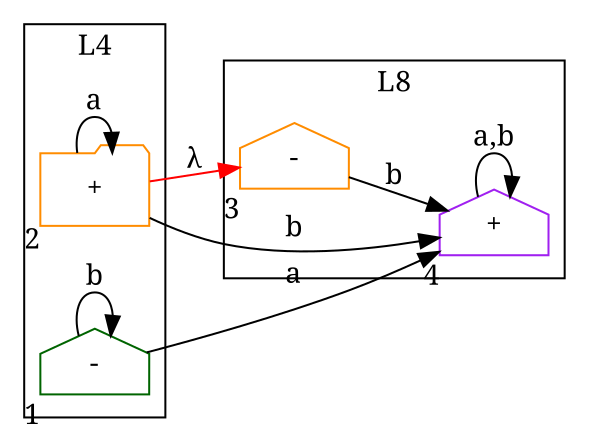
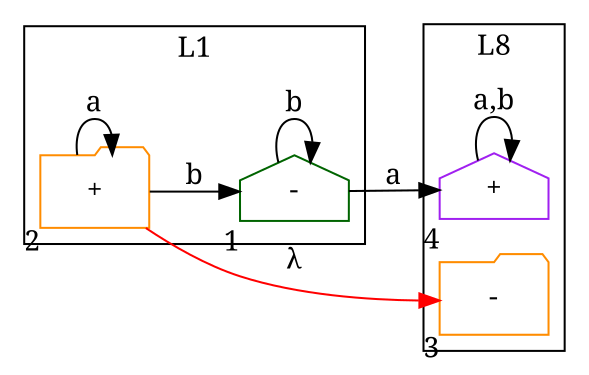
cluster "L4": label "L4" -> "L1"
node "- 3": shape house -> folder
edge "- 3" -> "+ 4": removed, label "b"
edge "+ 2" -> "+ 4": now "+ 2" -> "- 1"
